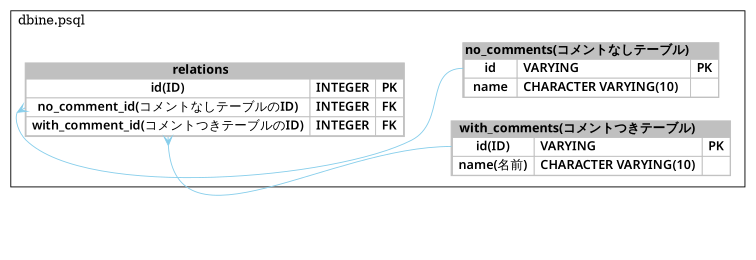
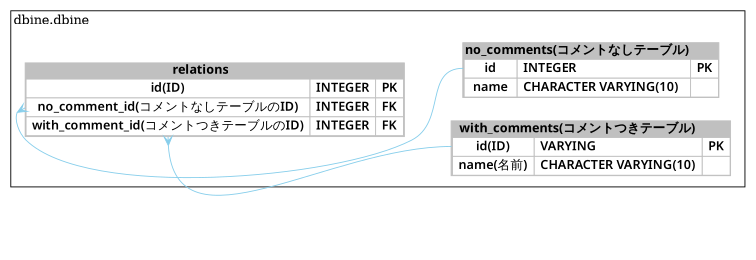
cluster "dbine.psql": label "dbine.psql" -> "dbine.dbine"
node "no_comments(コメントなしテーブル)": text "VARYING" -> "INTEGER"
